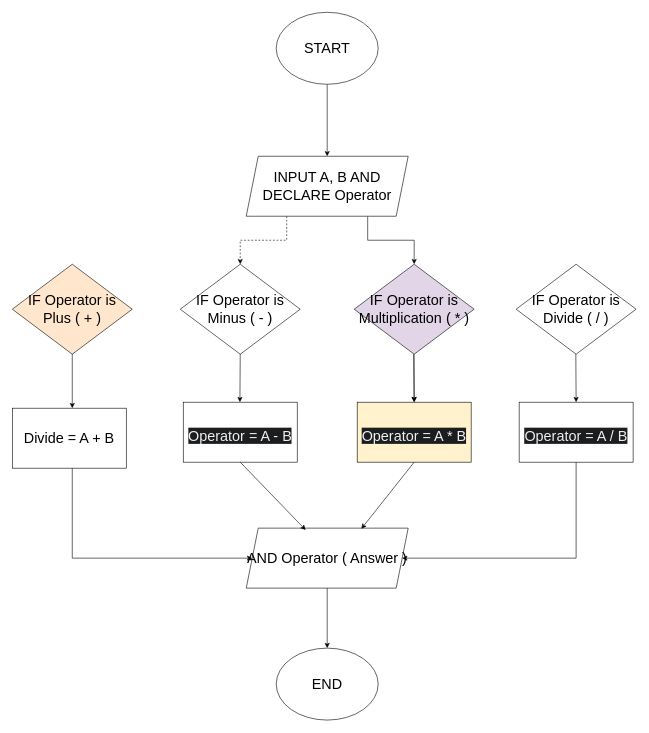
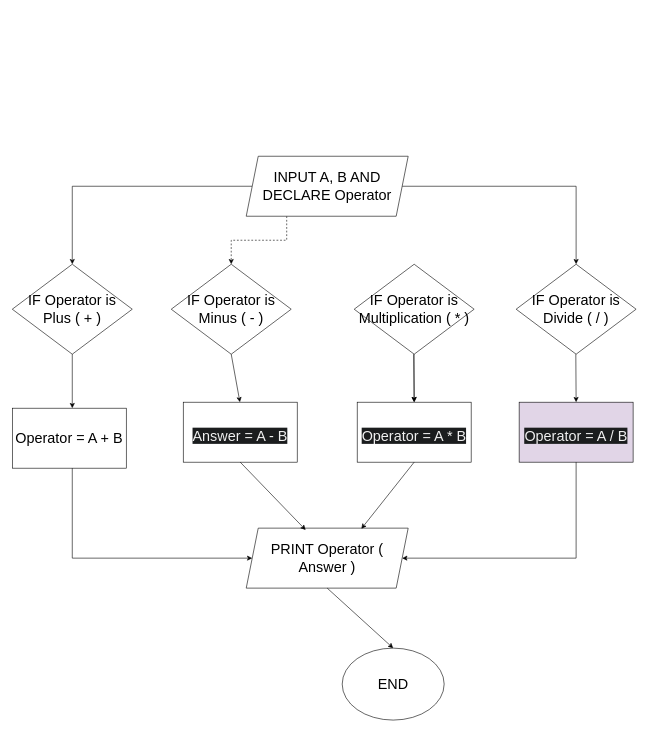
node "START": removed
edge "START" -> "INPUT A, B AND DECLARE Operator": removed
edge "INPUT A, B AND DECLARE Operator" -> "IF Operator is Plus ( + )": added
edge "INPUT A, B AND DECLARE Operator" -> "IF Operator is Divide ( / )": added
edge "INPUT A, B AND DECLARE Operator" -> "IF Operator is Multiplication ( * )": removed
node "IF Operator is Plus ( + )": fillcolor #ffe6cc -> #ffffff
node "IF Operator is Minus ( - )": moved (240, 309) -> (231, 309)
node "IF Operator is Multiplication ( * )": fillcolor #e1d5e7 -> #ffffff
node "Operator = A - B": label "Operator = A - B" -> "Answer = A - B"
node "Operator = A * B": fillcolor #fff2cc -> #ffffff
node "Operator = A / B": fillcolor #ffffff -> #e1d5e7
node "Divide = A + B": label "Divide = A + B" -> "Operator = A + B"
node "AND Operator ( Answer )": label "AND Operator ( Answer )" -> "PRINT Operator ( Answer )"
node "END": moved (327, 684) -> (393, 684)
